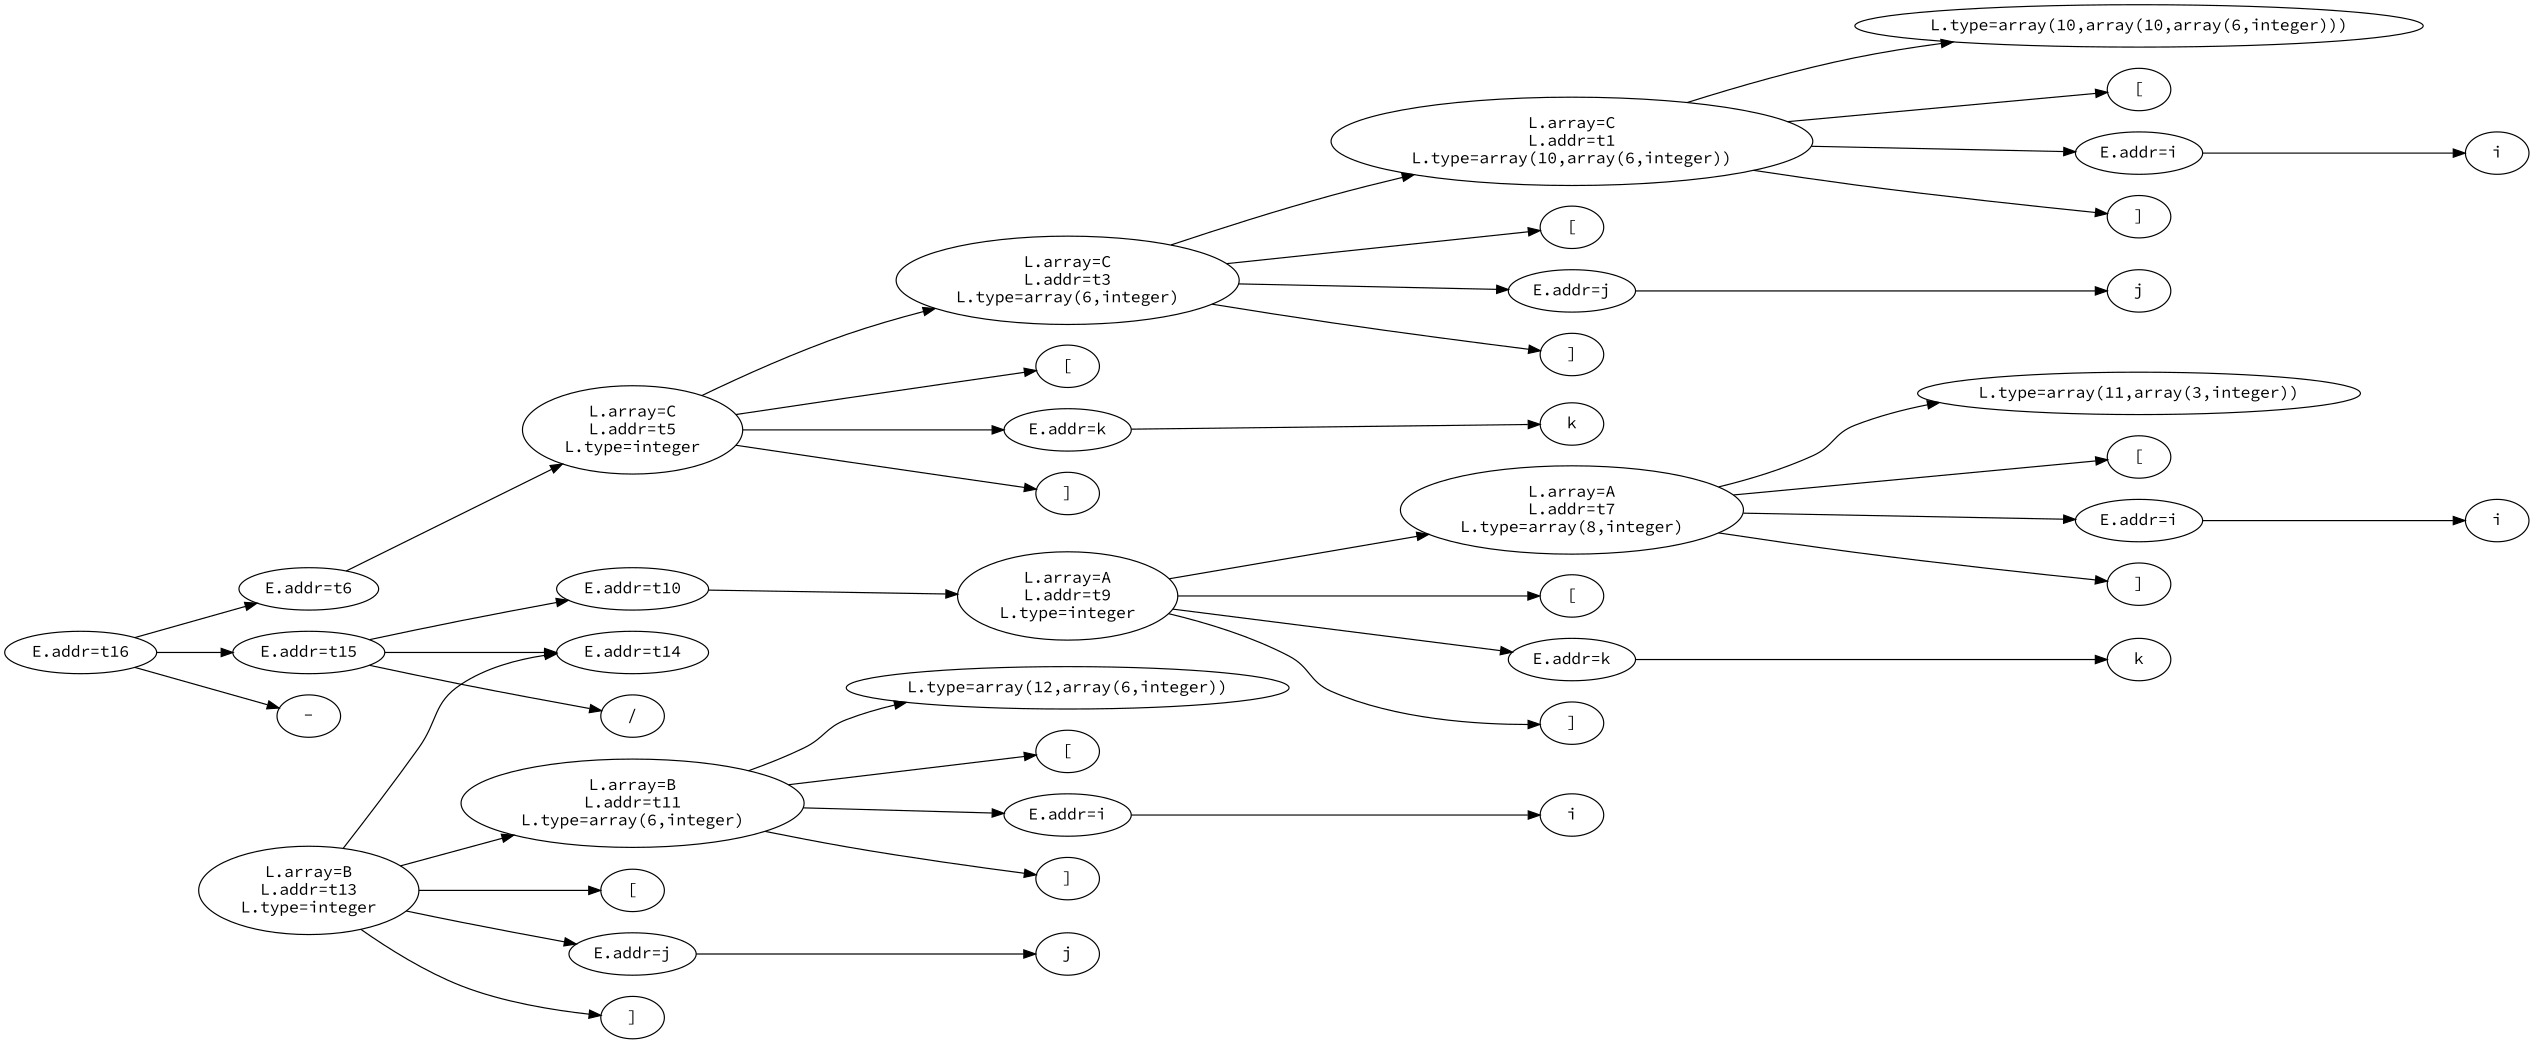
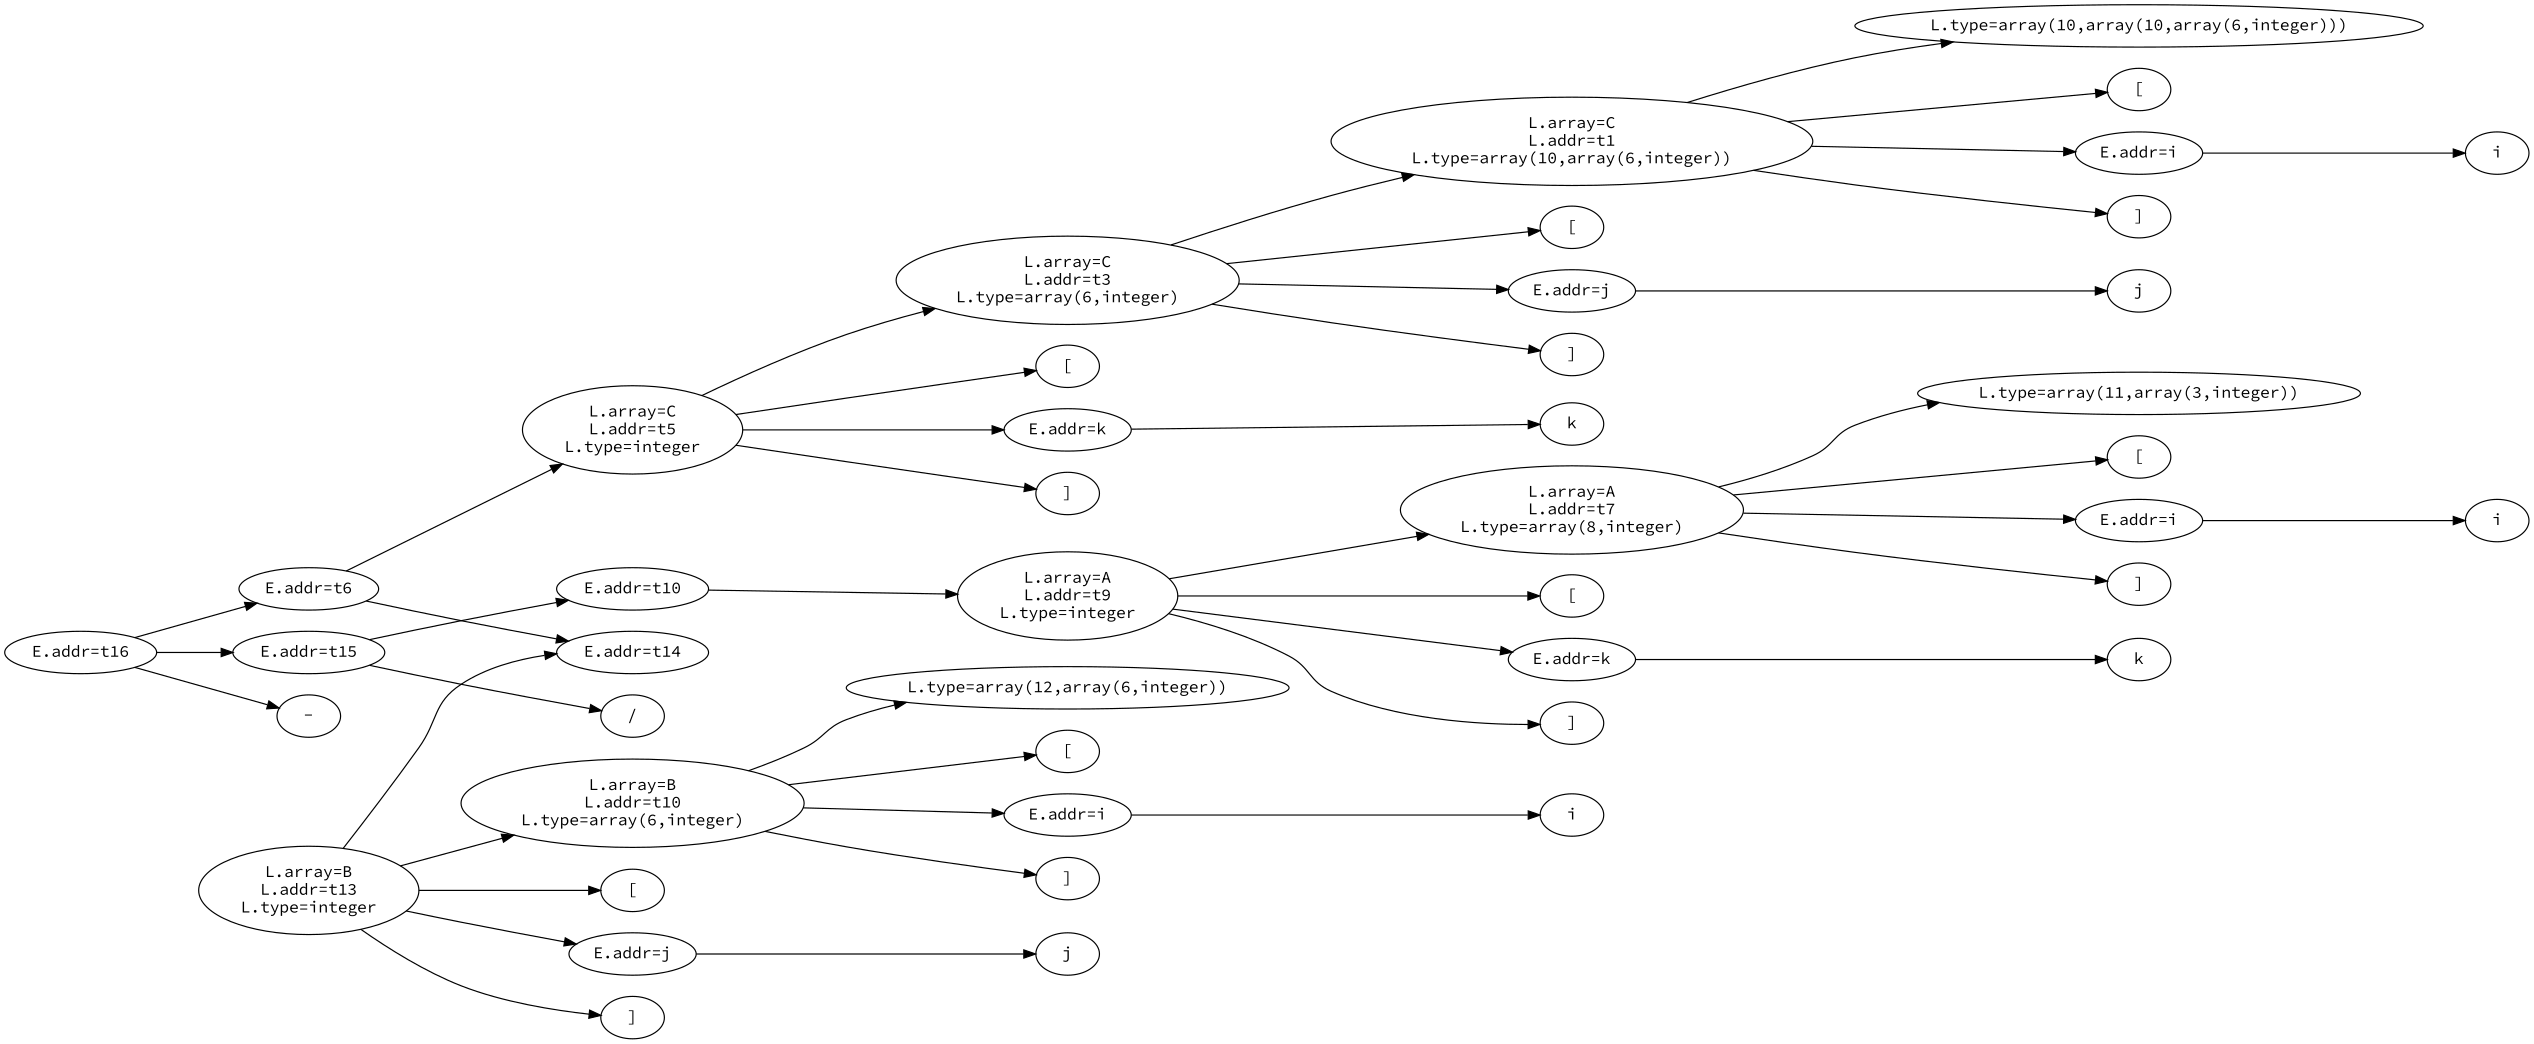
edge "E.addr=t15" -> "E.addr=t14": now "E.addr=t6" -> "E.addr=t14"
node "L.array=B L.addr=t11 L.type=array(6,integer)": label "L.array=B L.addr=t11 L.type=array(6,integer)" -> "L.array=B L.addr=t10 L.type=array(6,integer)"
